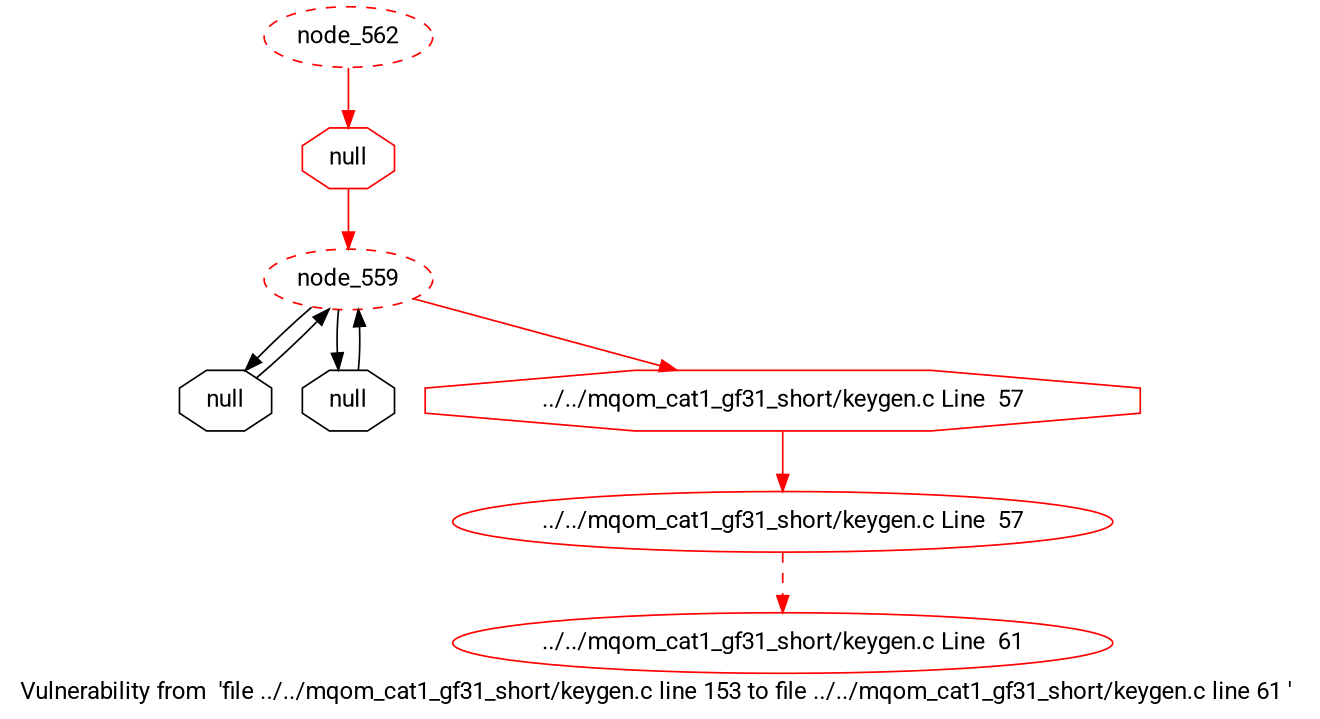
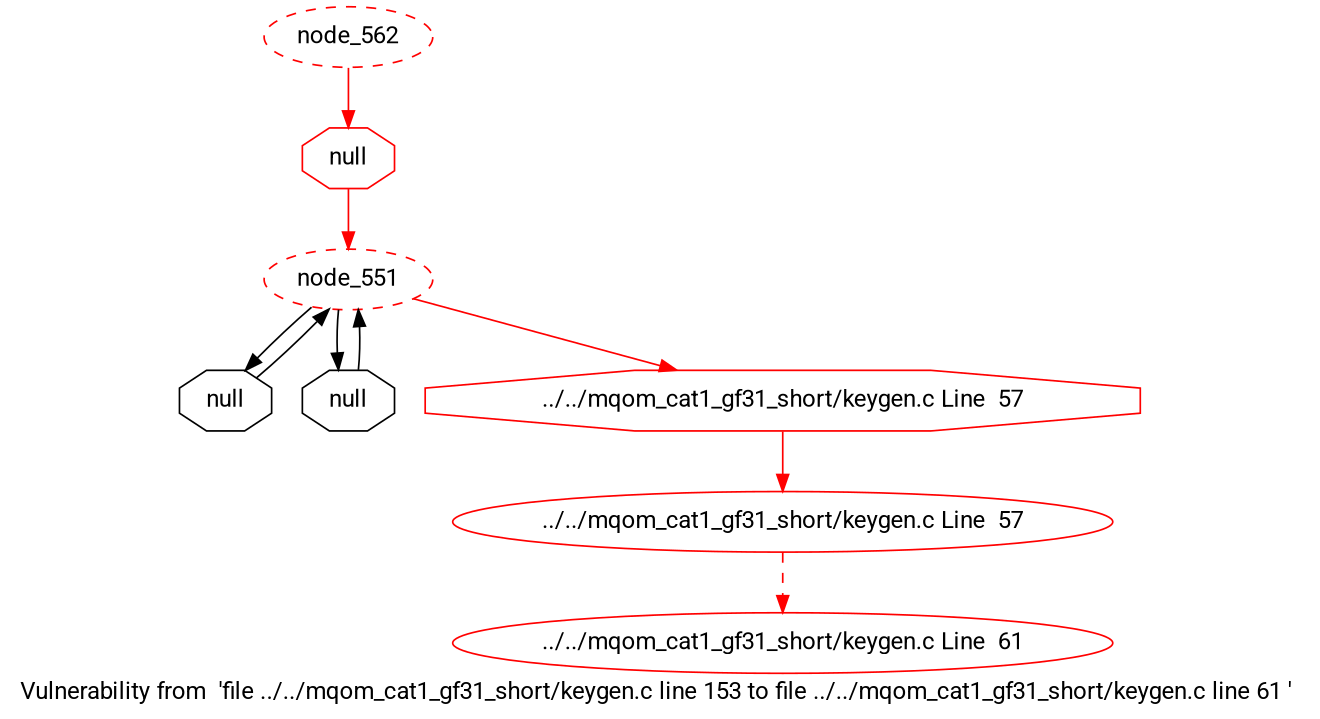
node "node_559": label "node_559" -> "node_551"
